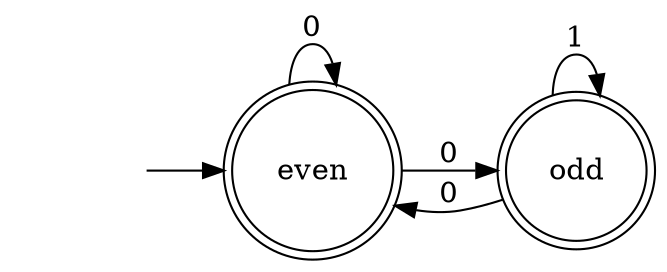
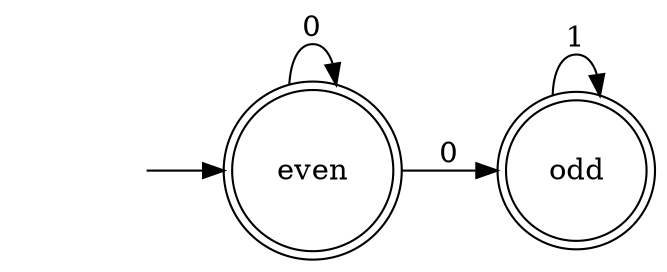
edge "odd" -> "even": removed, label "0"
